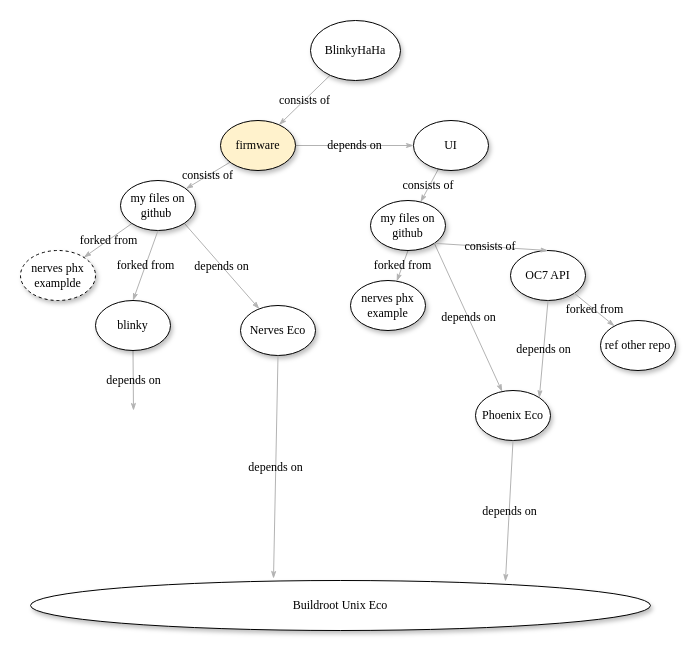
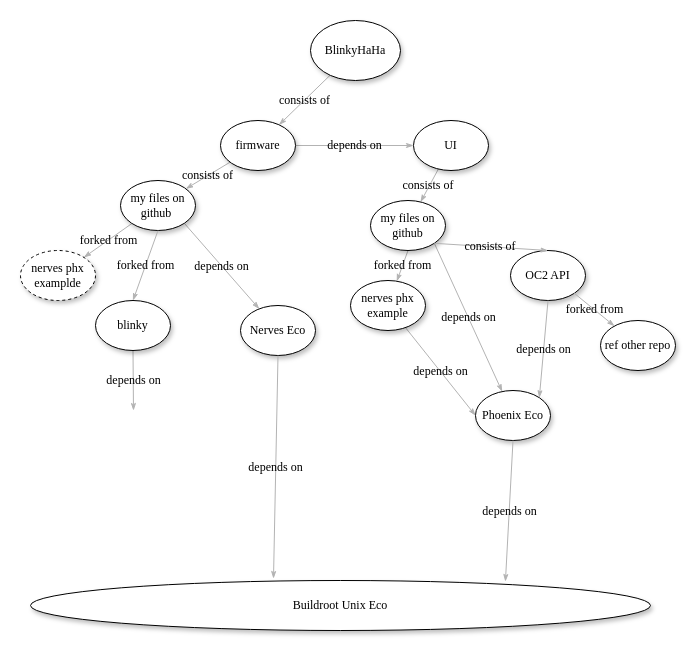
node "firmware": fillcolor #fff2cc -> #ffffff
node "OC7 API": label "OC7 API" -> "OC2 API"
edge "nerves phx example" -> "Phoenix Eco": added, label "depends on"
